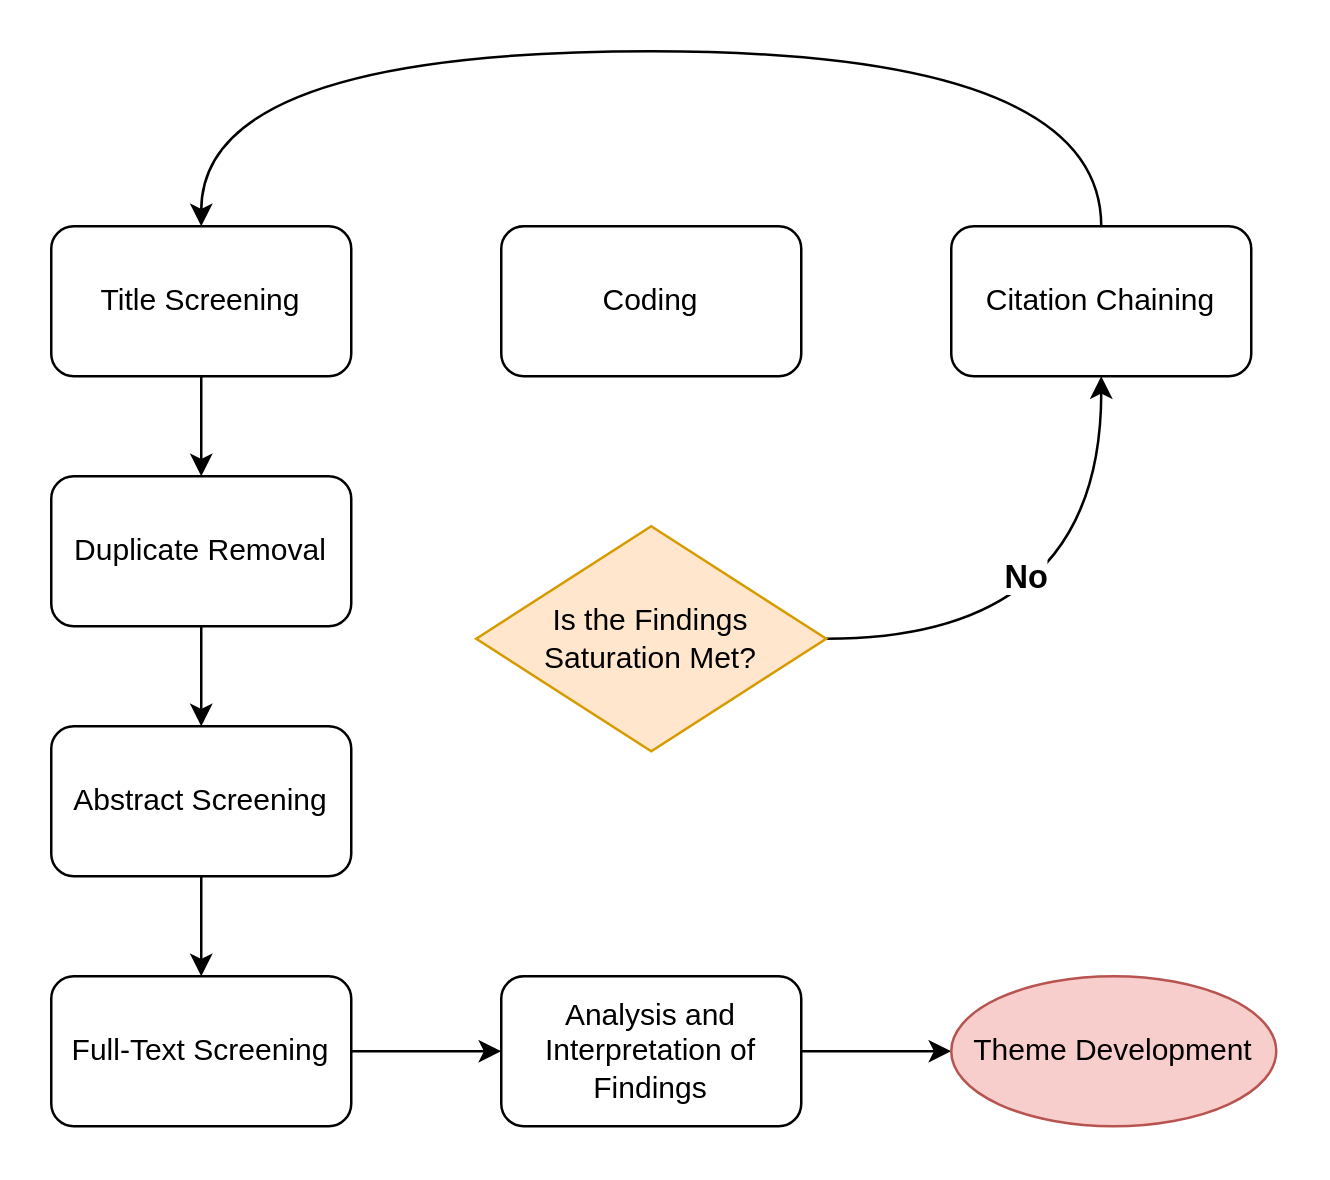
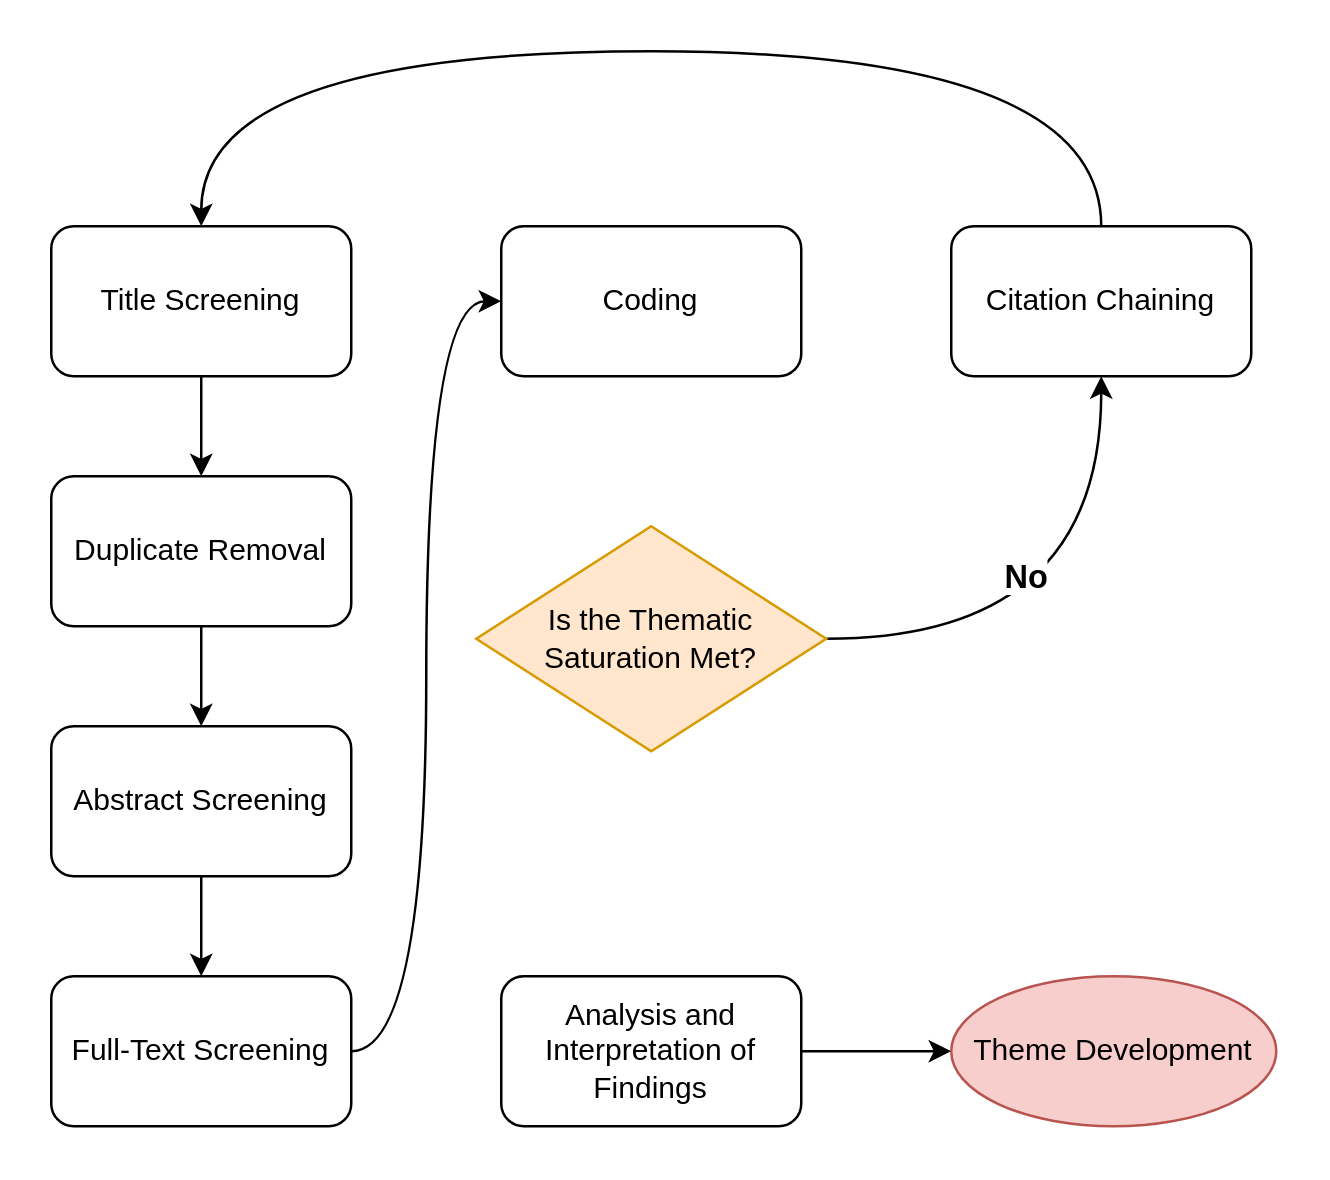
node "Is the Findings Saturation Met?": label "Is the Findings Saturation Met?" -> "Is the Thematic Saturation Met?"
edge "Full-Text Screening" -> "Analysis and Interpretation of Findings": now "Full-Text Screening" -> "Coding"
